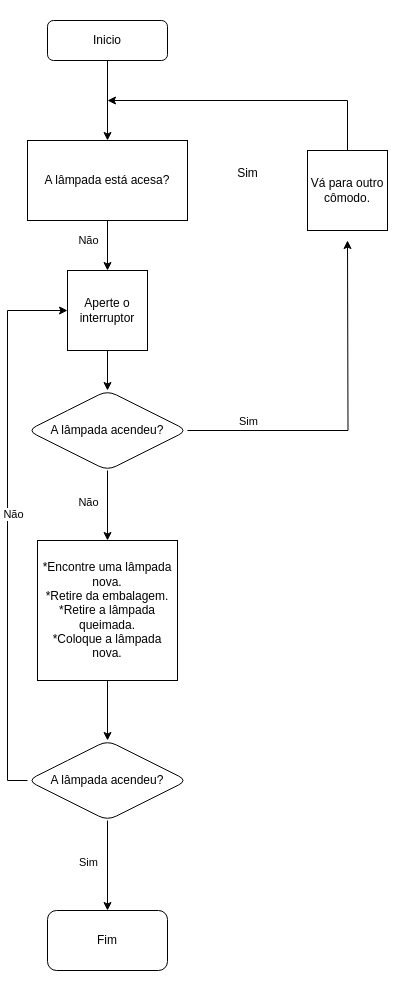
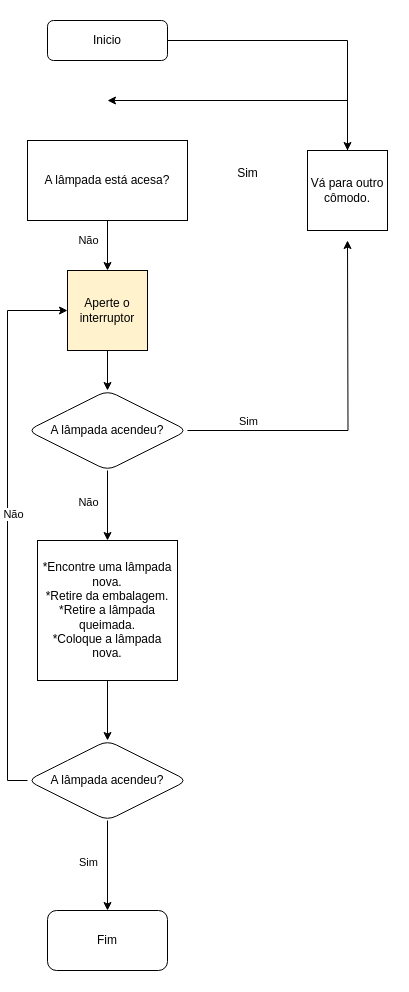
edge "Inicio" -> "A lâmpada está acesa?": now "Inicio" -> "Vá para outro cômodo."
node "Aperte o interruptor": fillcolor #ffffff -> #fff2cc
